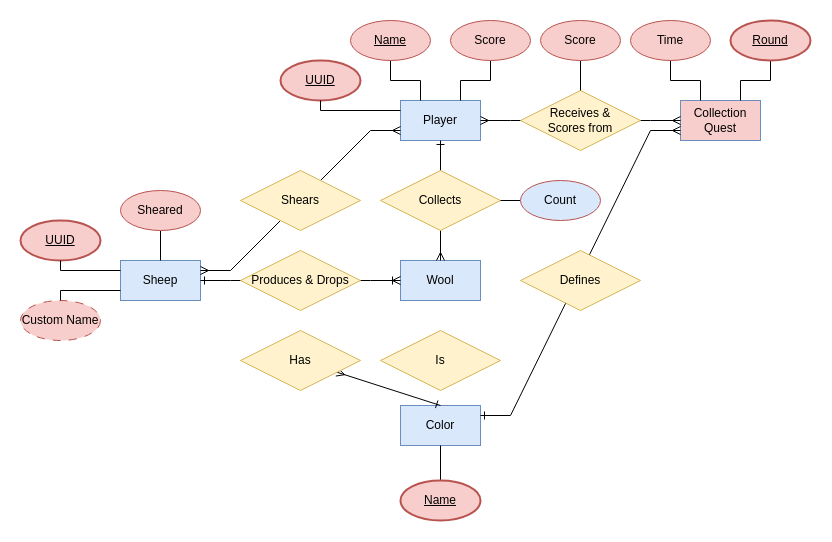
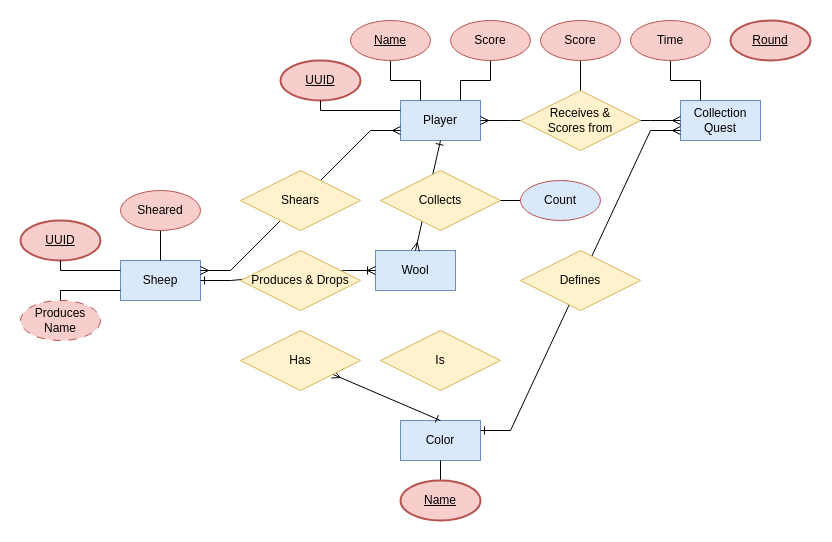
edge "Round" -- "Collection Quest": removed
node "Collection Quest": fillcolor #f8cecc -> #dae8fc
node "Wool": moved (441, 281) -> (416, 271)
node "Custom Name": label "Custom Name" -> "Produces Name"
node "Color": moved (441, 426) -> (441, 441)
